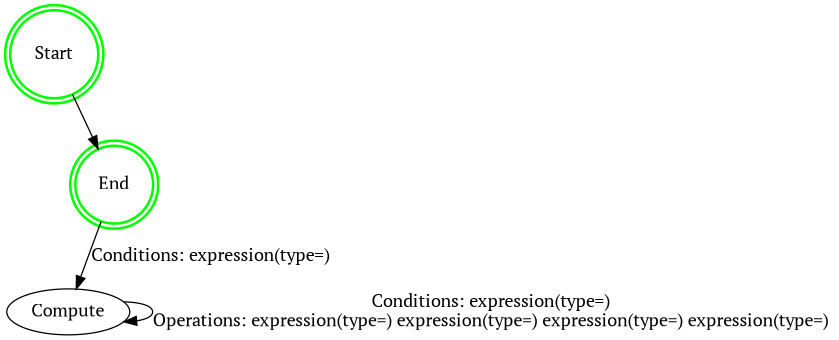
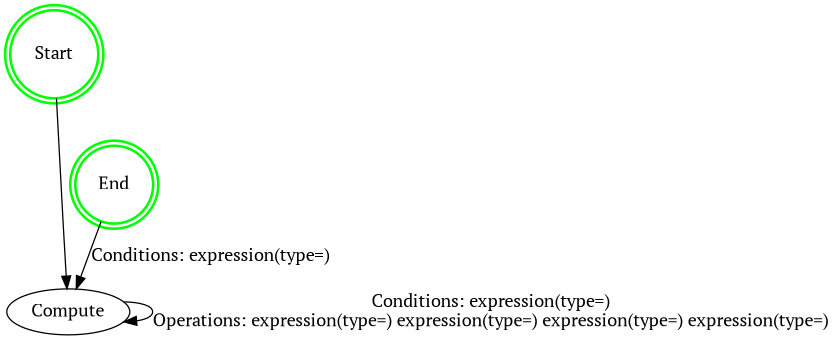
edge "Start" -> "End": now "Start" -> "Compute"
